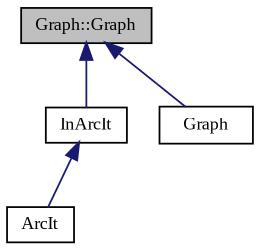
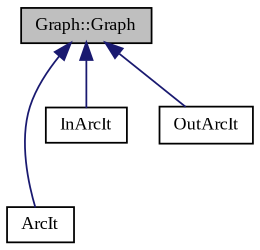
node "Graph": label "Graph" -> "OutArcIt"
edge "ArcIt" -> "InArcIt": now "ArcIt" -> "Graph::Graph"
